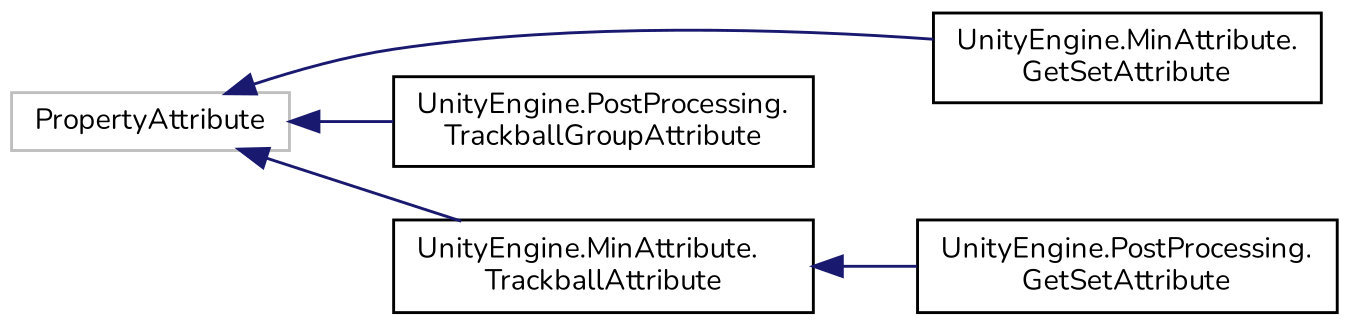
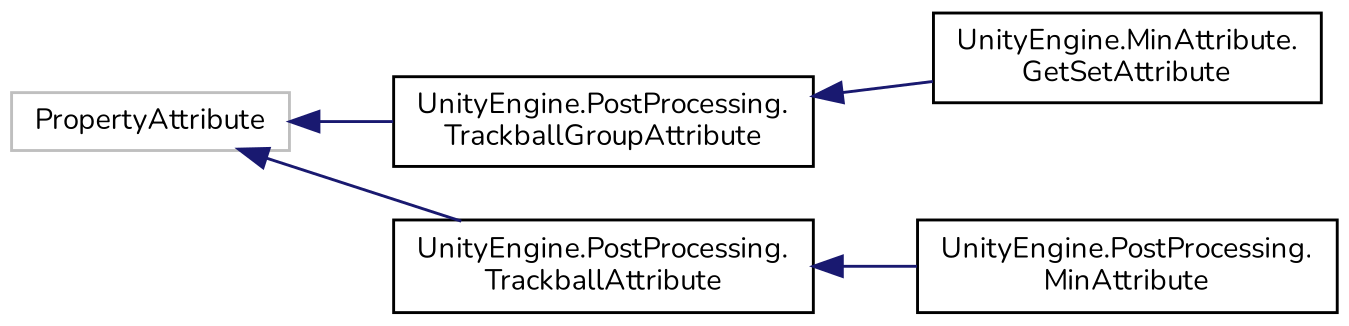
edge "UnityEngine.MinAttribute. GetSetAttribute" -> "PropertyAttribute": now "UnityEngine.MinAttribute. GetSetAttribute" -> "UnityEngine.PostProcessing. TrackballGroupAttribute"
node "UnityEngine.MinAttribute. TrackballAttribute": label "UnityEngine.MinAttribute. TrackballAttribute" -> "UnityEngine.PostProcessing. TrackballAttribute"
node "UnityEngine.PostProcessing. GetSetAttribute": label "UnityEngine.PostProcessing. GetSetAttribute" -> "UnityEngine.PostProcessing. MinAttribute"
